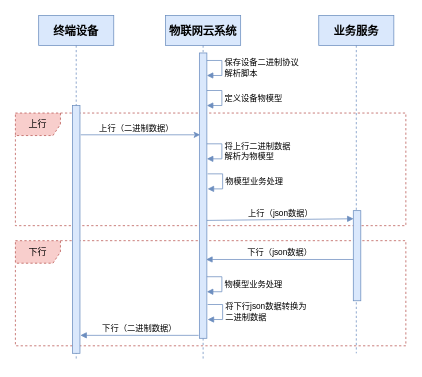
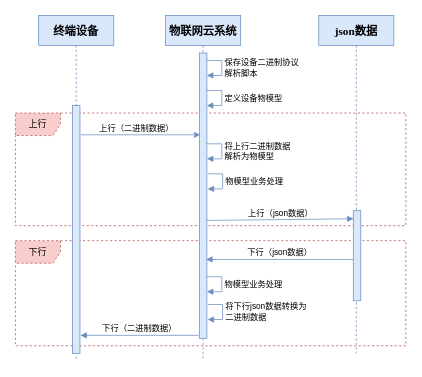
node "业务服务": label "业务服务" -> "json数据"
